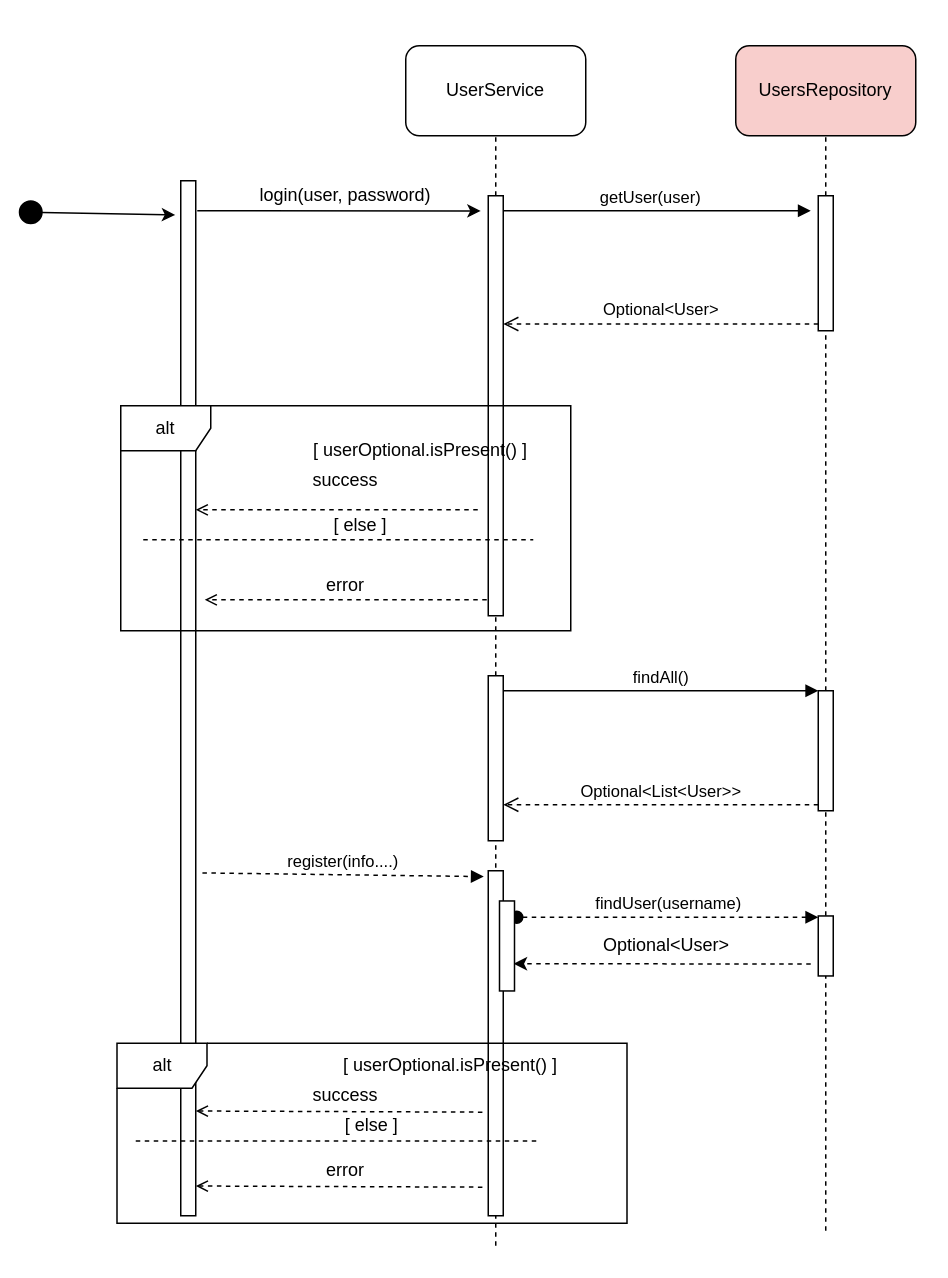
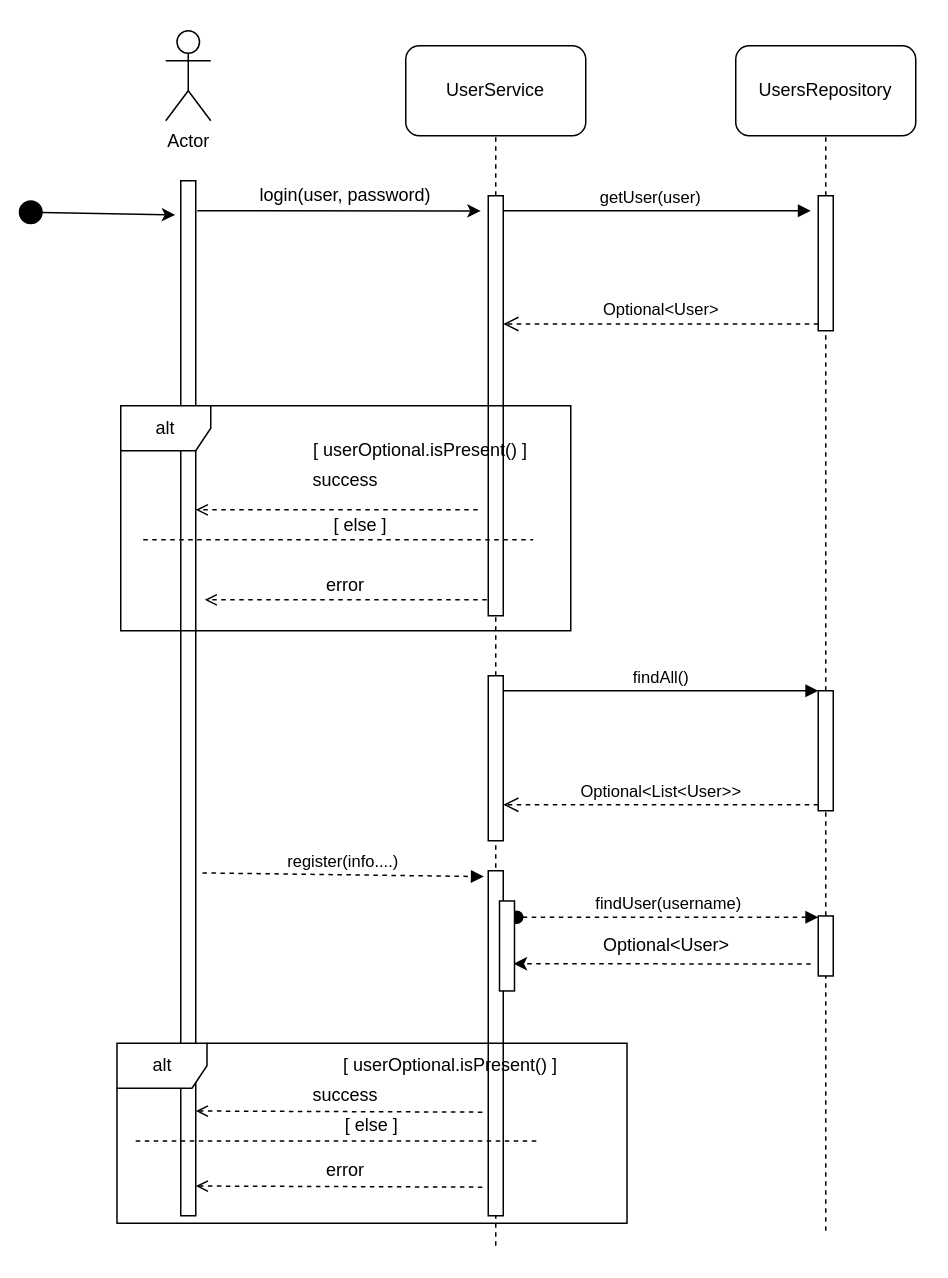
node "Actor": added
node "UsersRepository": fillcolor #f8cecc -> #ffffff
